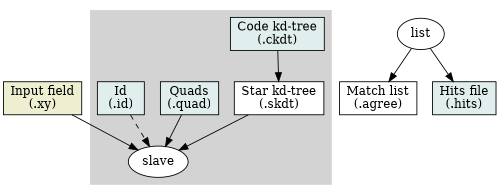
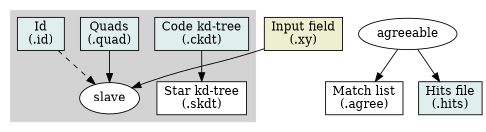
node "list": label "list" -> "agreeable"
edge "Star kd-tree (.skdt)" -- "slave": removed
